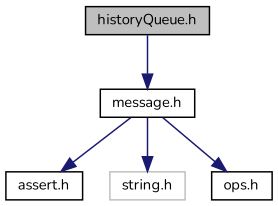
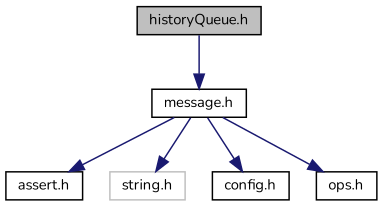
node "config.h": added
